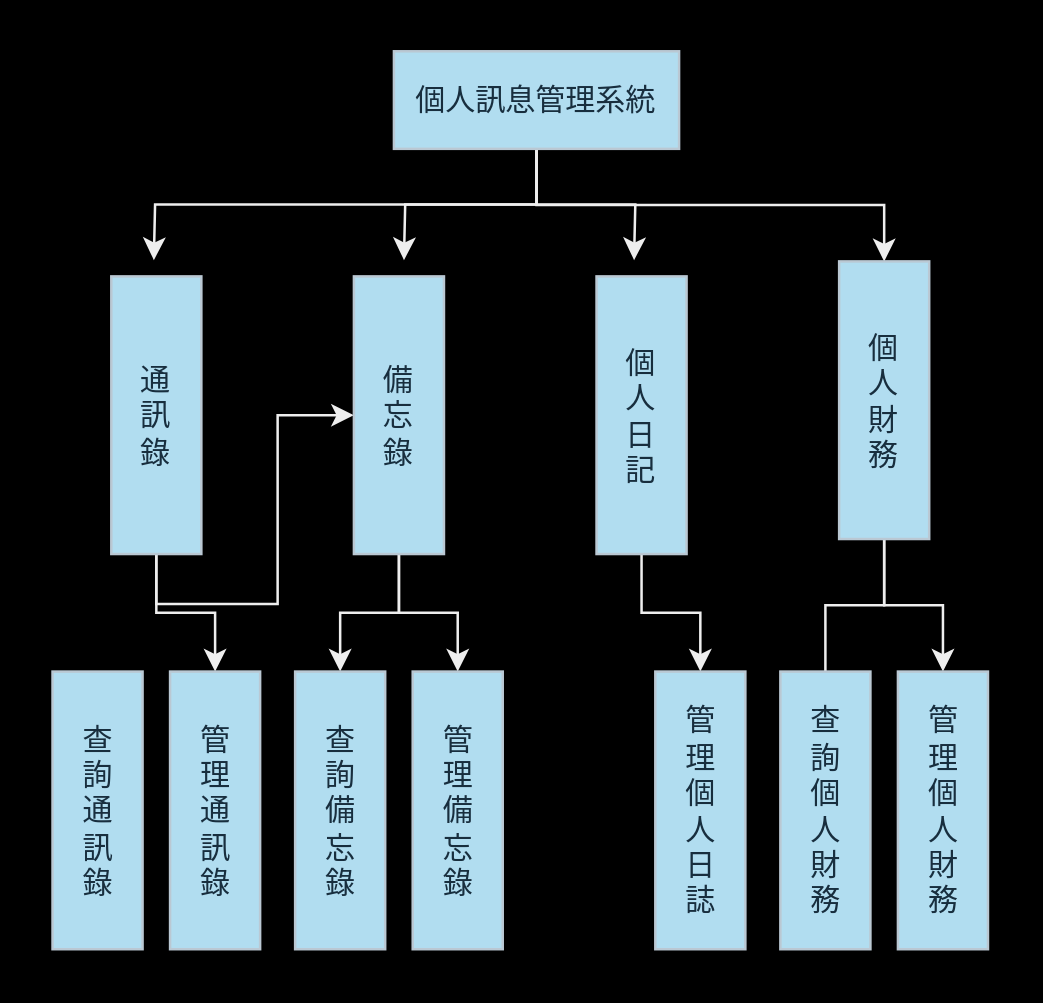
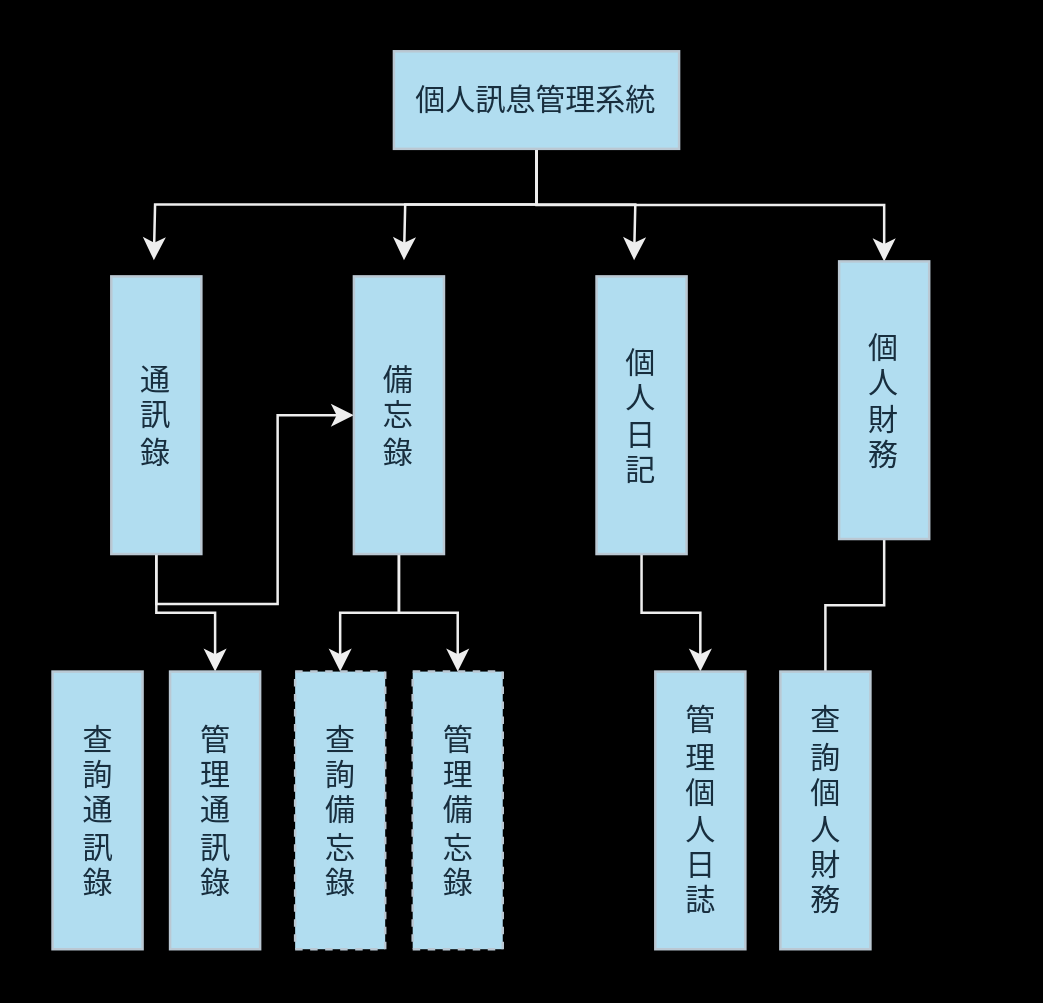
edge "個 人 財 務" -> "管 理 個 人 財 務": removed
node "查 詢 備 忘 錄": style solid -> dashed
node "管 理 備 忘 錄": style solid -> dashed
node "管 理 個 人 財 務": removed
